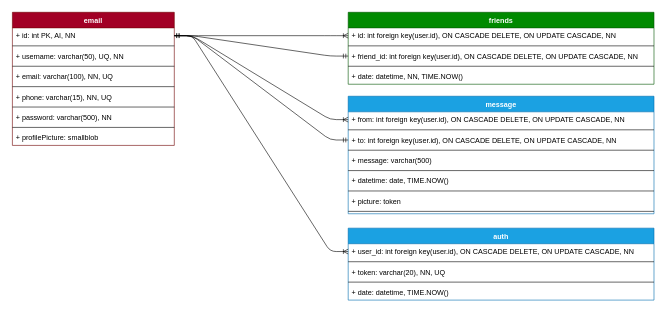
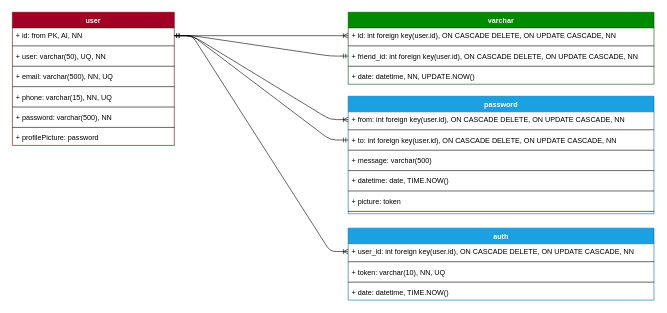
node "email": label "email" -> "user"
node "friends": label "friends" -> "varchar"
node "+ id: int PK, AI, NN": label "+ id: int PK, AI, NN" -> "+ id: from PK, AI, NN"
node "+ username: varchar(50), UQ, NN": label "+ username: varchar(50), UQ, NN" -> "+ user: varchar(50), UQ, NN"
node "+ email: varchar(100), NN, UQ": label "+ email: varchar(100), NN, UQ" -> "+ email: varchar(500), NN, UQ"
node "+ date: datetime, NN, TIME.NOW()": label "+ date: datetime, NN, TIME.NOW()" -> "+ date: datetime, NN, UPDATE.NOW()"
node "message": label "message" -> "password"
node "+ profilePicture: smallblob": label "+ profilePicture: smallblob" -> "+ profilePicture: password"
node "+ token: varchar(20), NN, UQ": label "+ token: varchar(20), NN, UQ" -> "+ token: varchar(10), NN, UQ"
